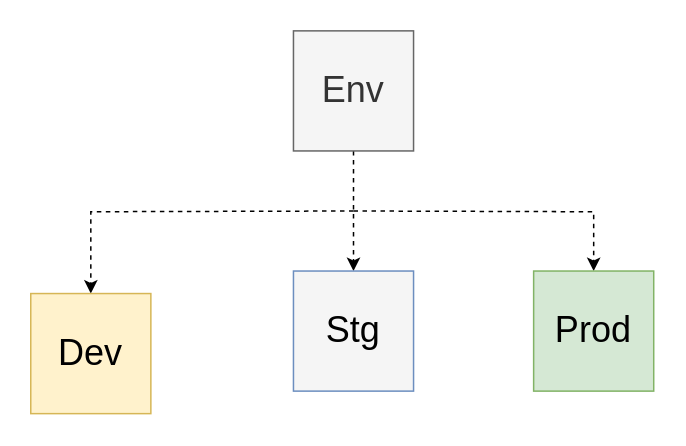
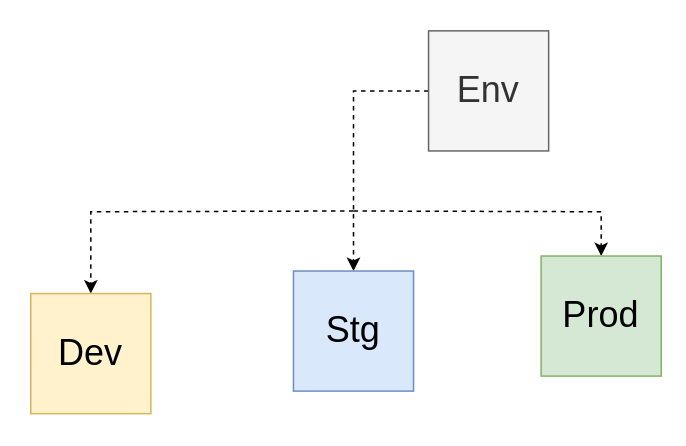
node "Env": moved (353, 91) -> (488, 91)
node "Stg": fillcolor #f5f5f5 -> #dae8fc
node "Prod": moved (593, 331) -> (601, 316)
